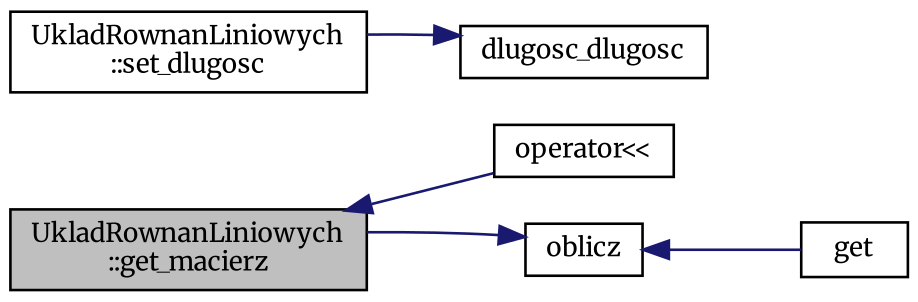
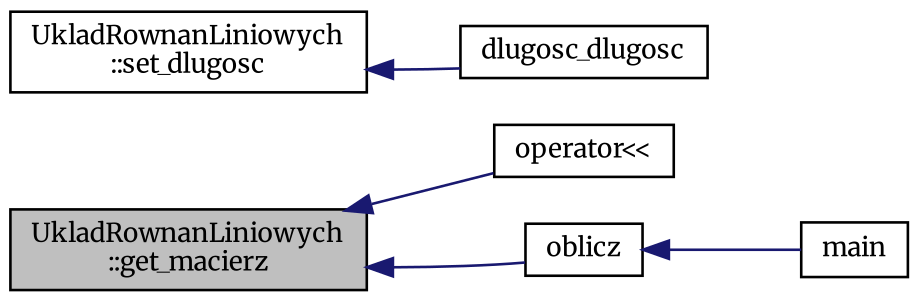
edge "UkladRownanLiniowych ::set_dlugosc" -> "dlugosc_dlugosc": reversed
edge "UkladRownanLiniowych ::get_macierz" -> "oblicz": reversed
node "get": label "get" -> "main"
